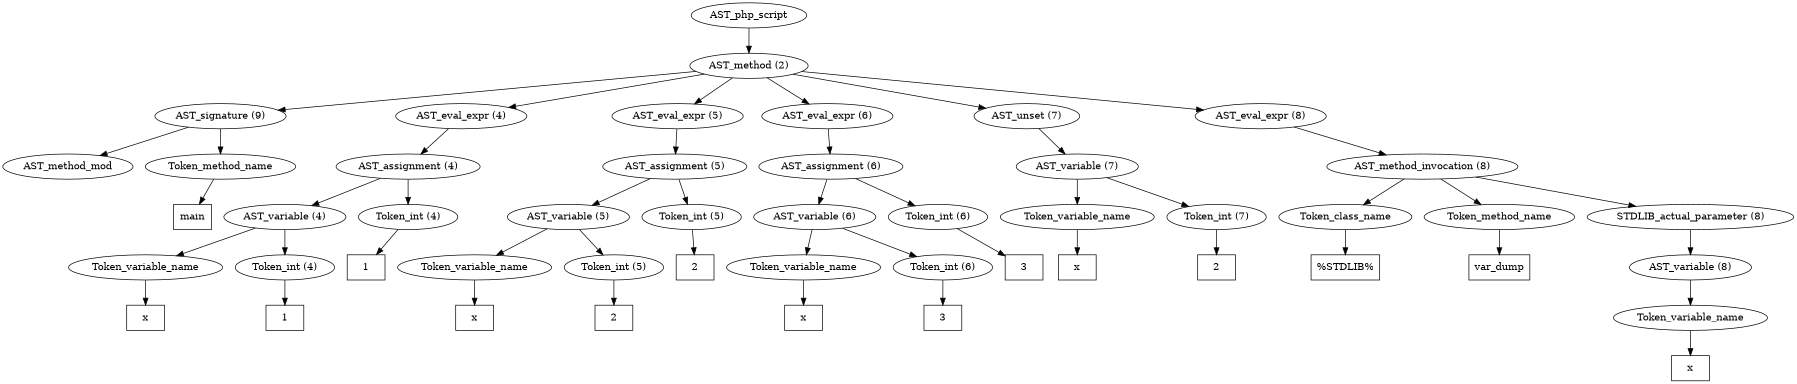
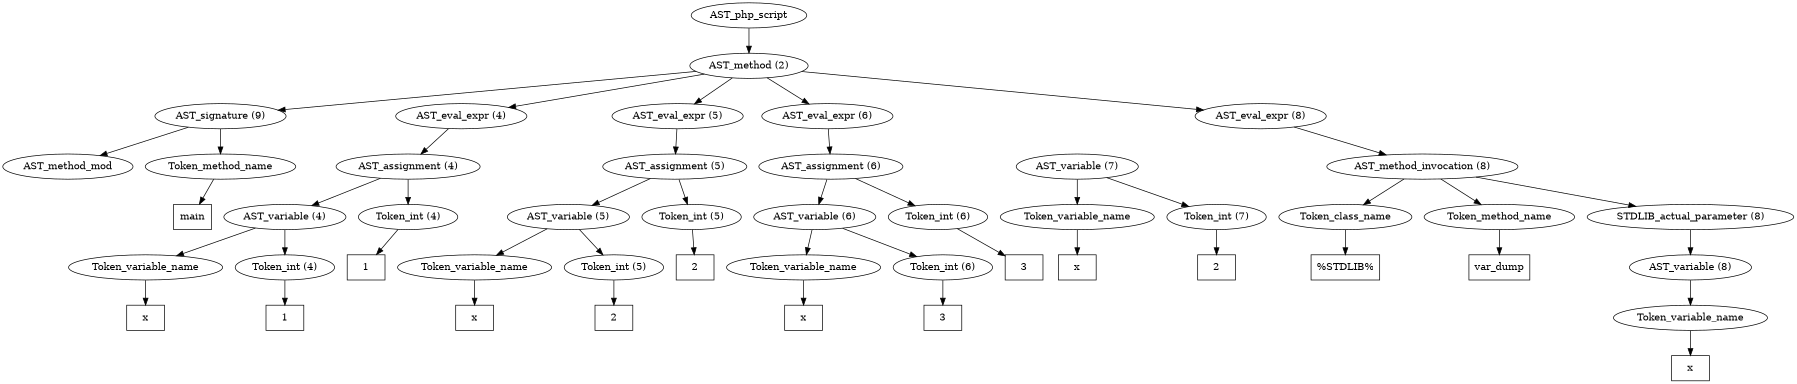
node "AST_unset (7)": removed
